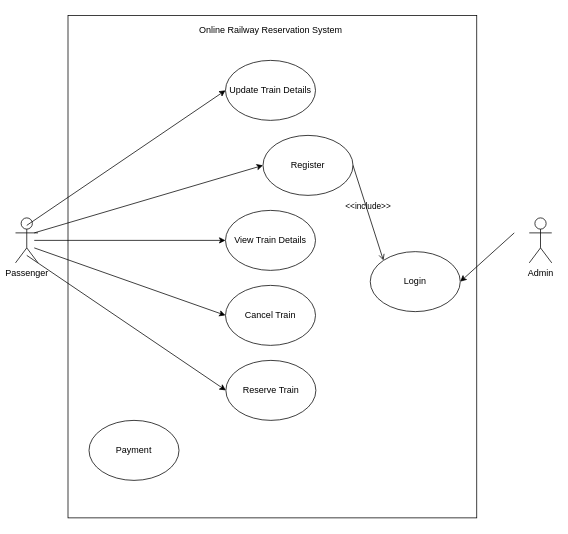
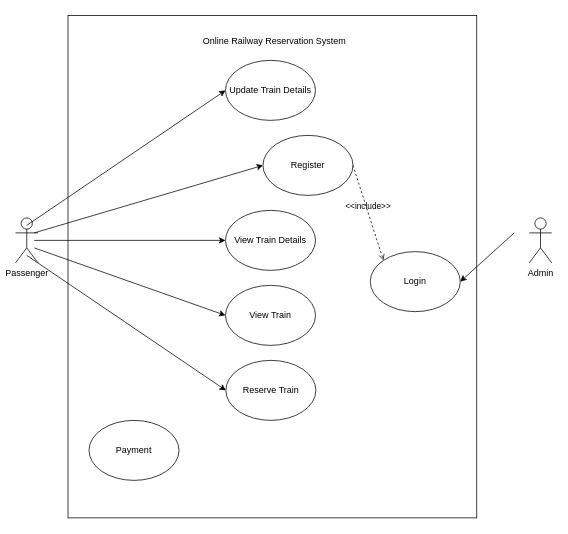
node "Online Railway Reservation System": moved (271, 30) -> (275, 42)
edge "Register" -> "Login": style solid -> dashed
node "Cancel Train": label "Cancel Train" -> "View Train"
